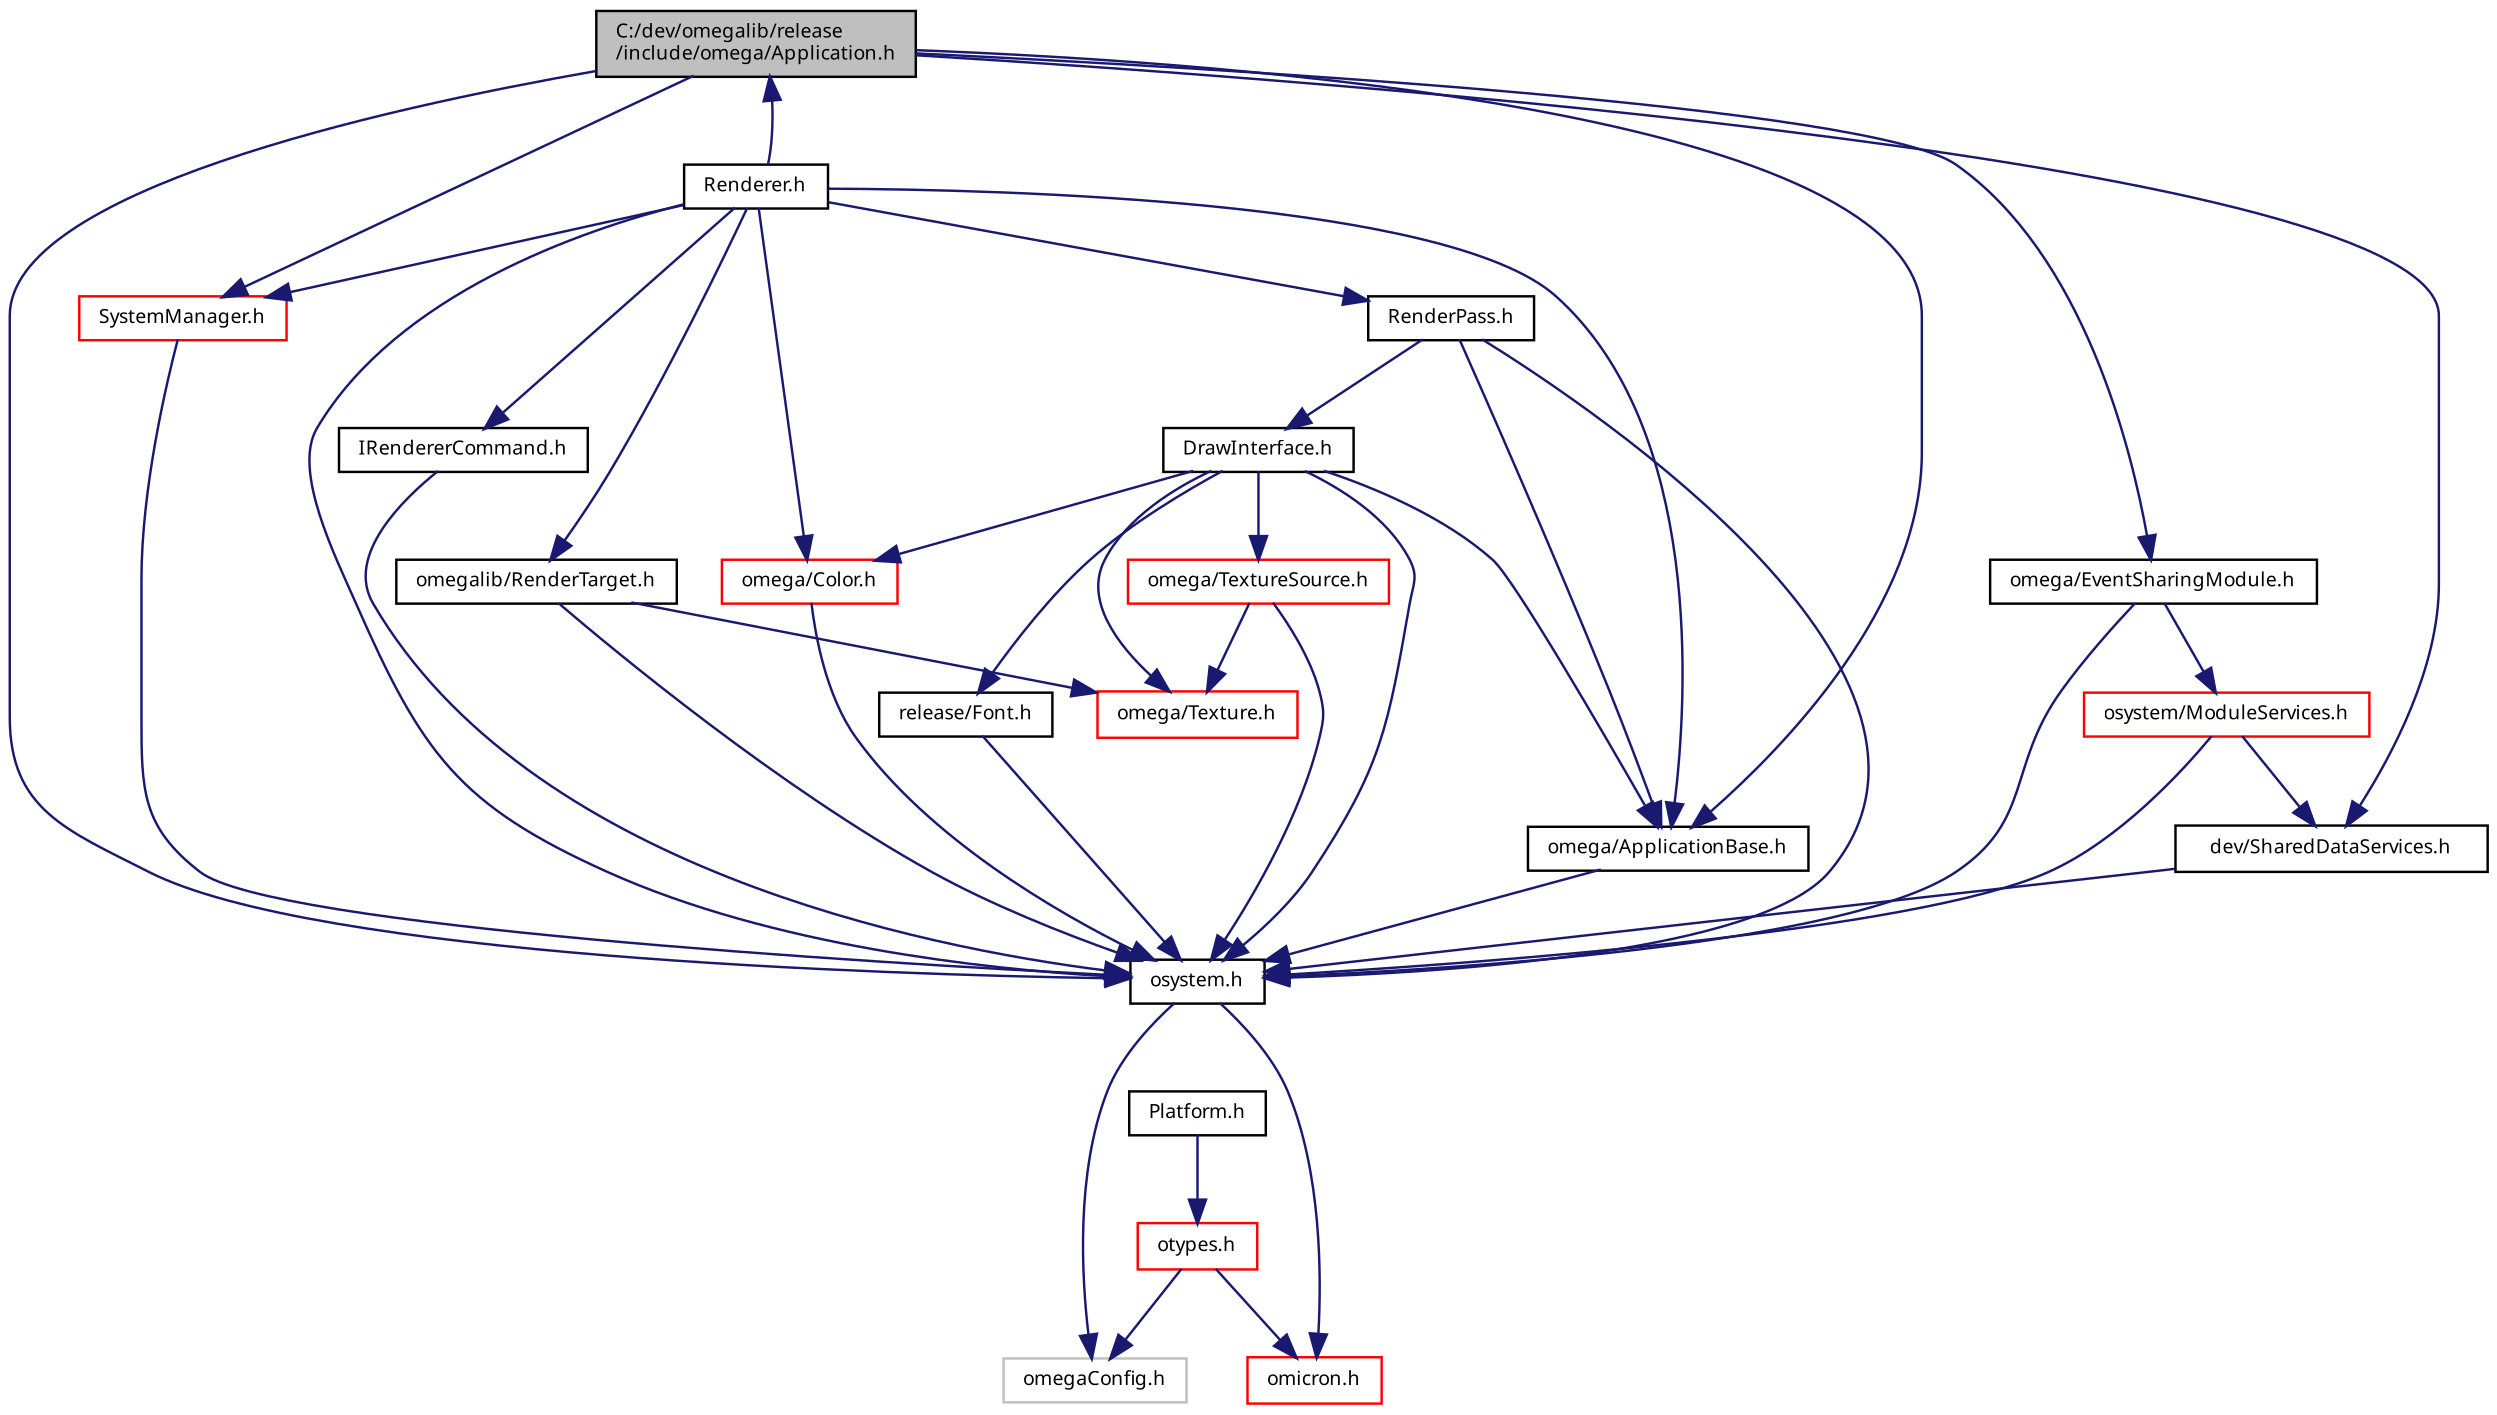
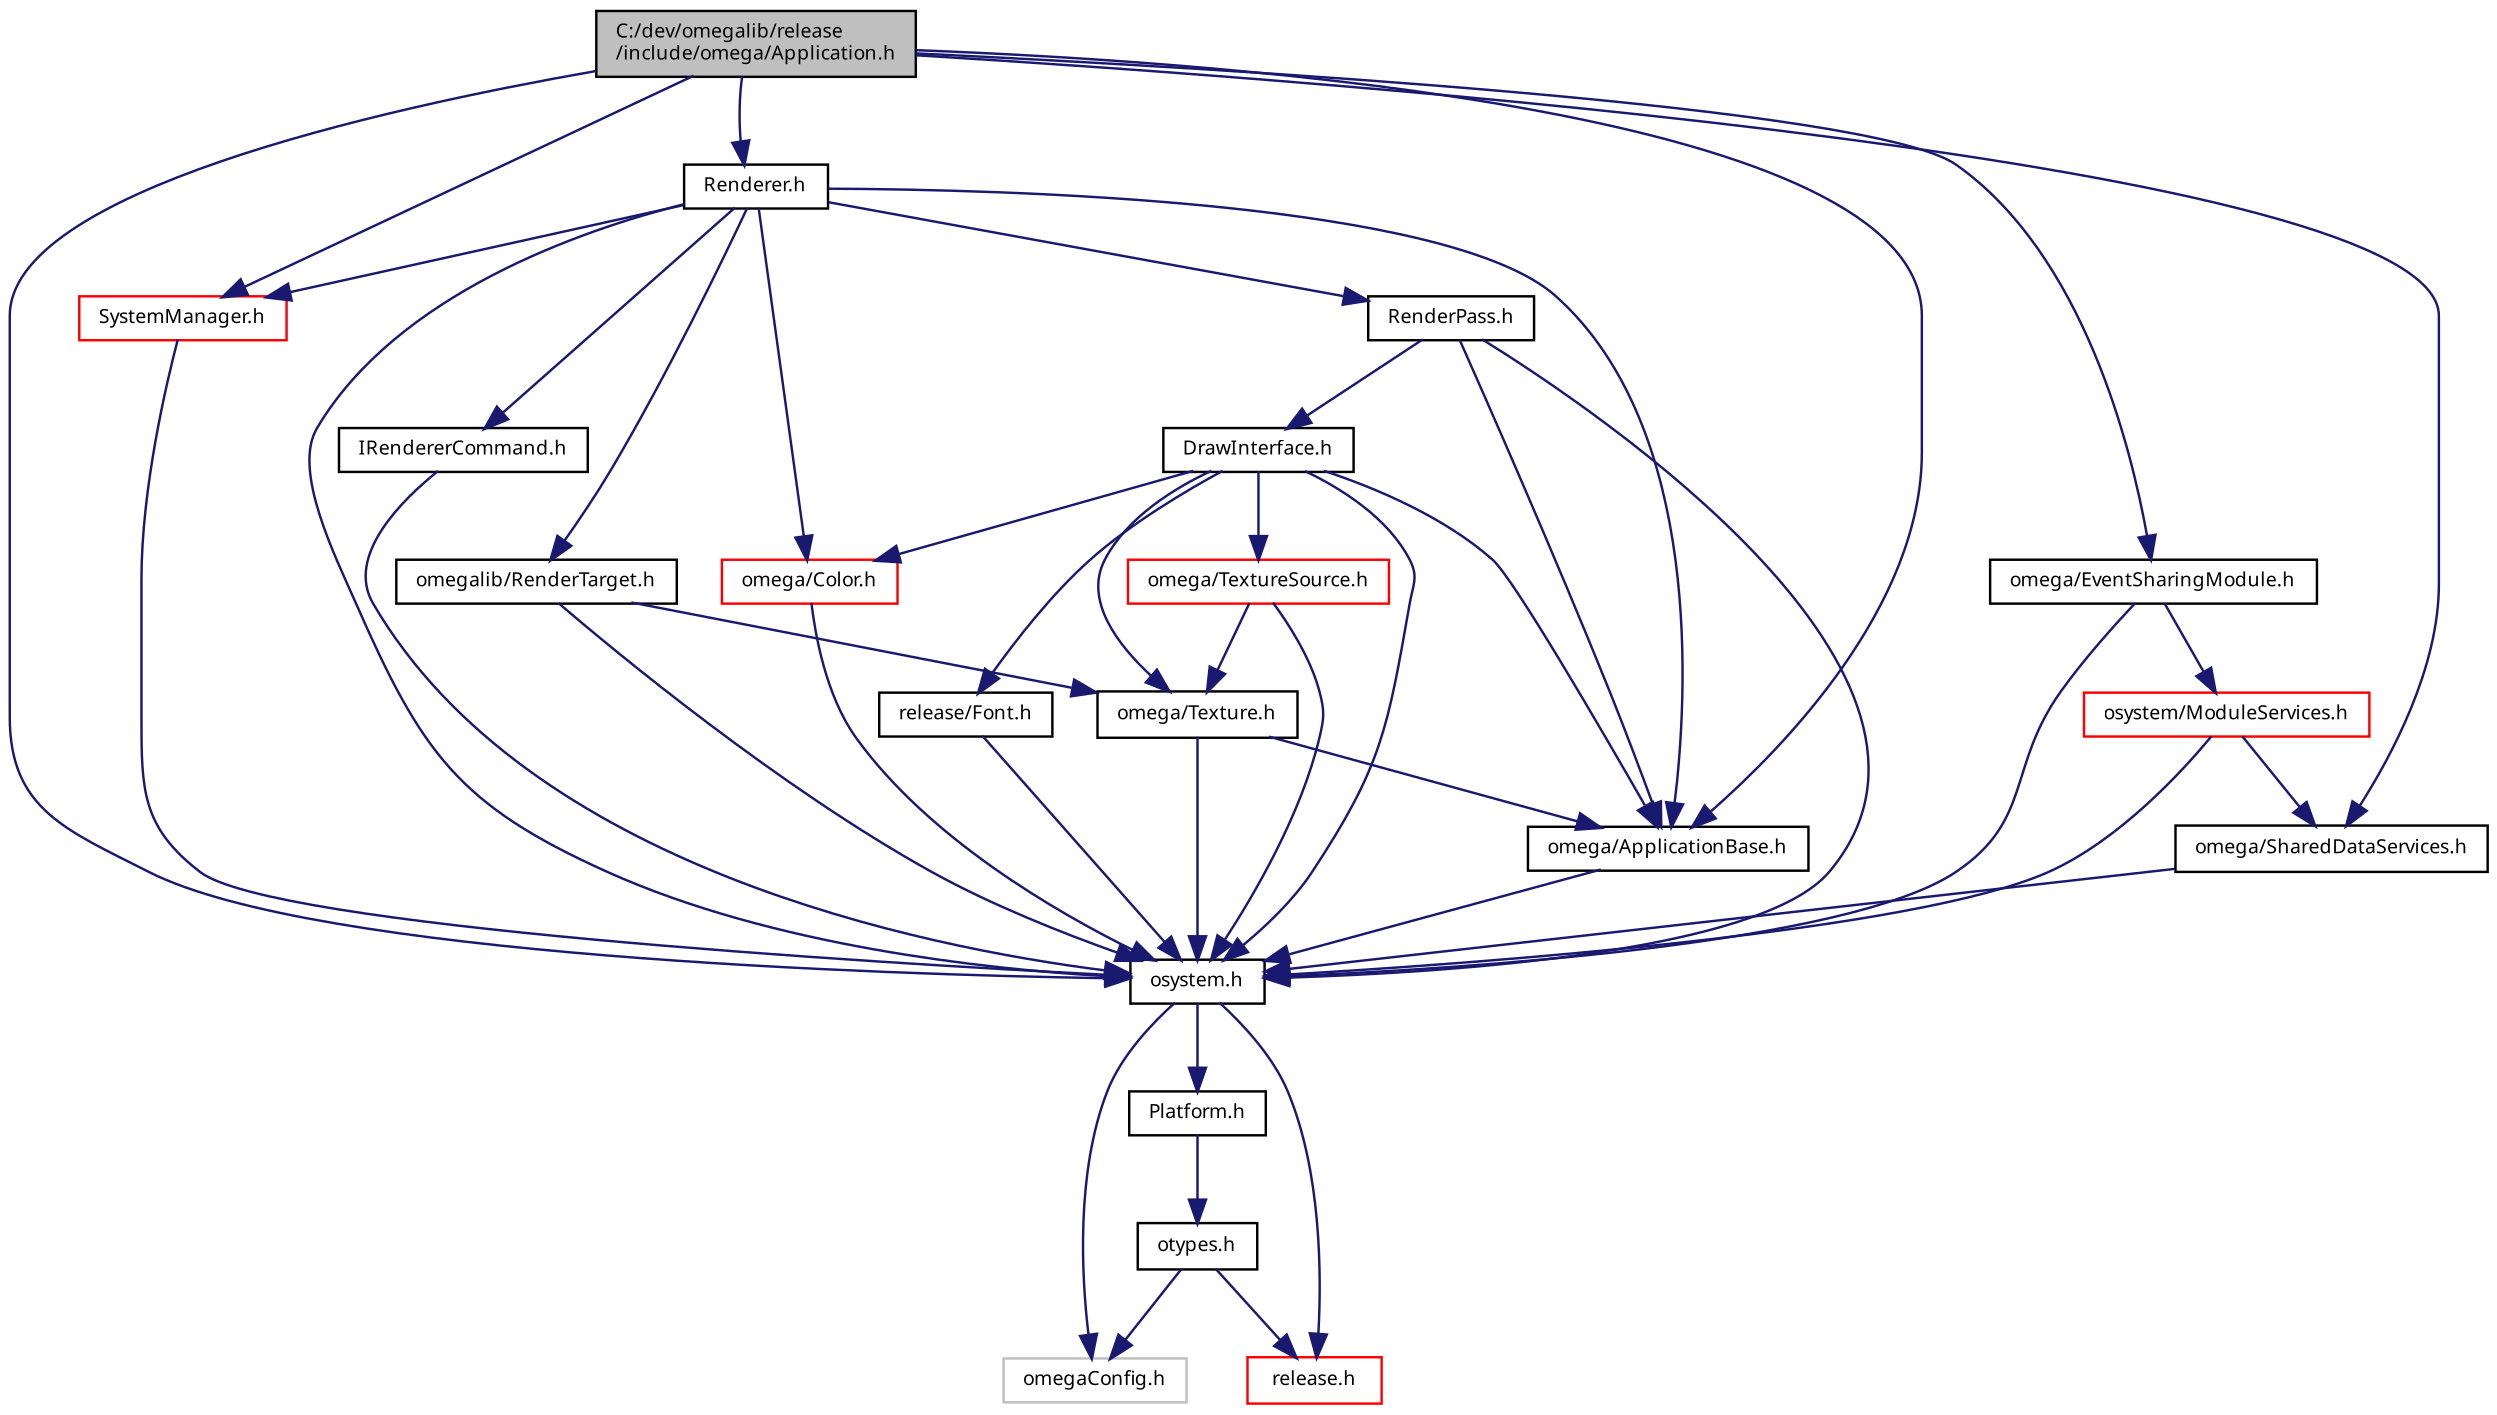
edge "Renderer.h" -> "C:/dev/omegalib/release /include/omega/Application.h": reversed
node "omega/Texture.h": color red -> black
edge "omega/Texture.h" -> "omega/ApplicationBase.h": added
edge "omega/Texture.h" -> "osystem.h": added
node "dev/SharedDataServices.h": label "dev/SharedDataServices.h" -> "omega/SharedDataServices.h"
edge "osystem.h" -> "Platform.h": added
node "otypes.h": color red -> black
node "omicron.h": label "omicron.h" -> "release.h"
